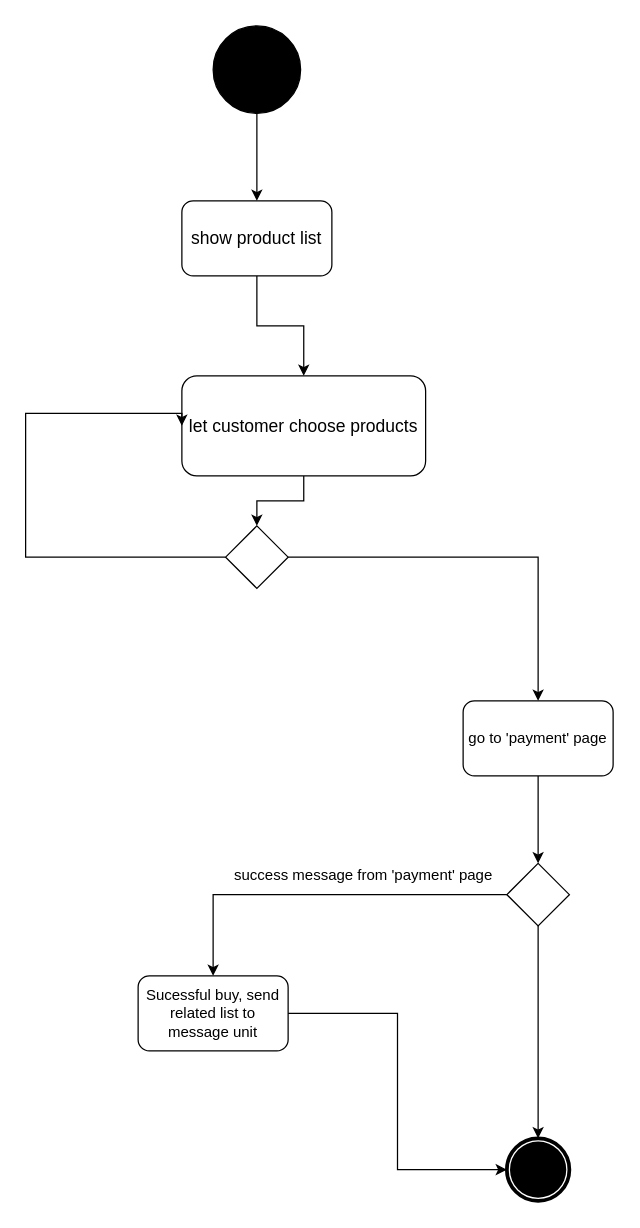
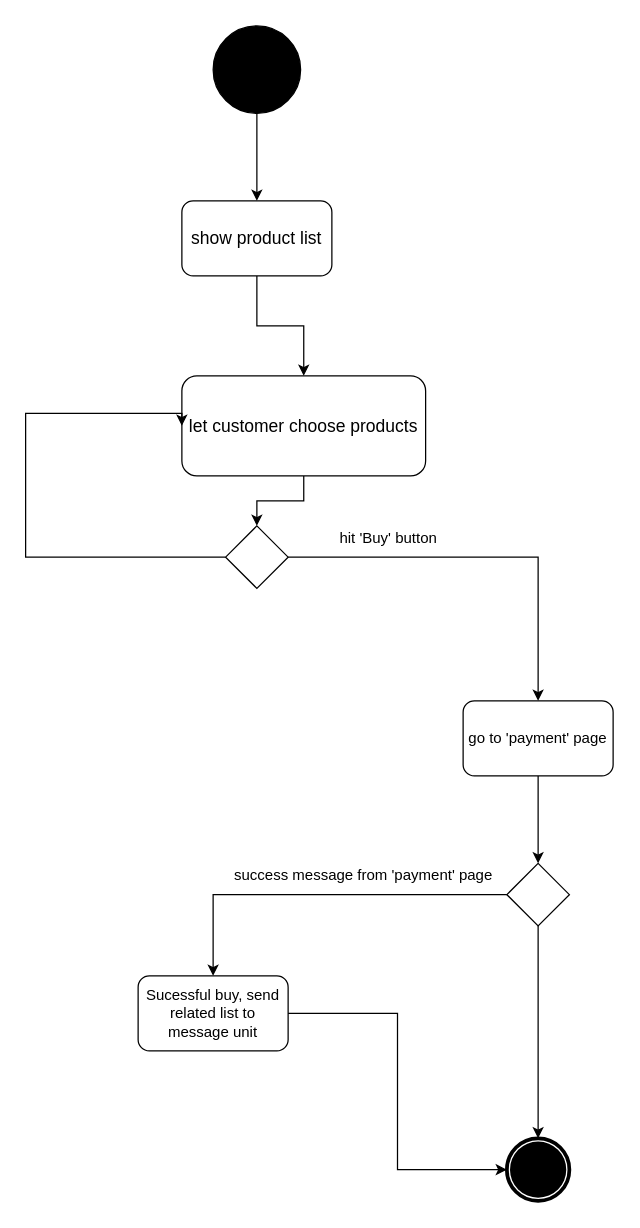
node "hit 'Buy' button": added
